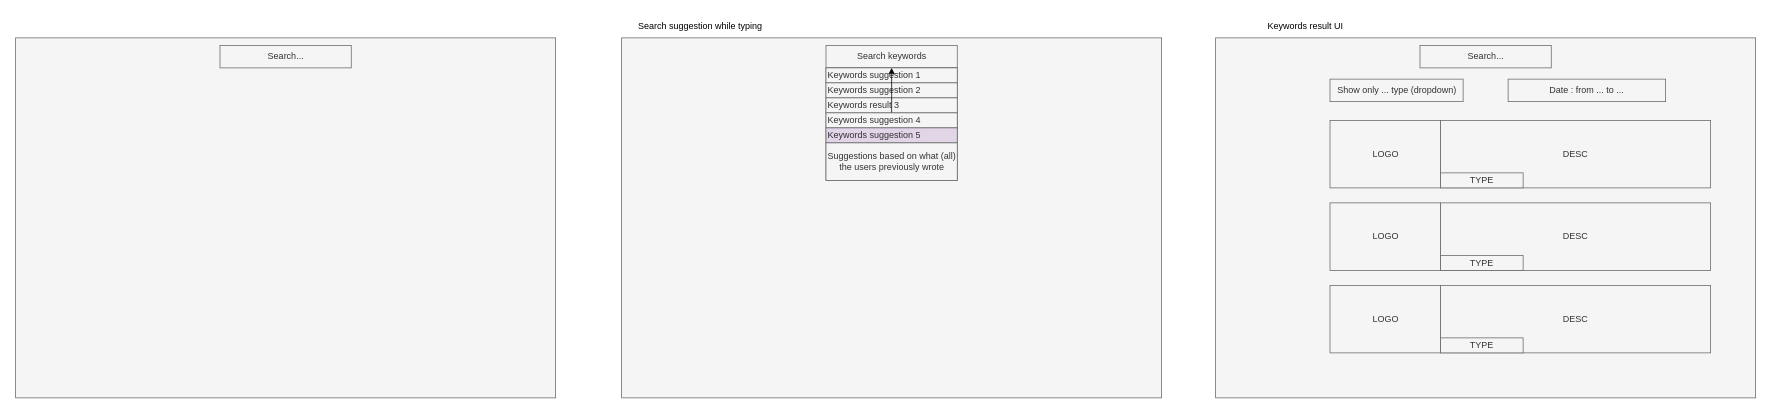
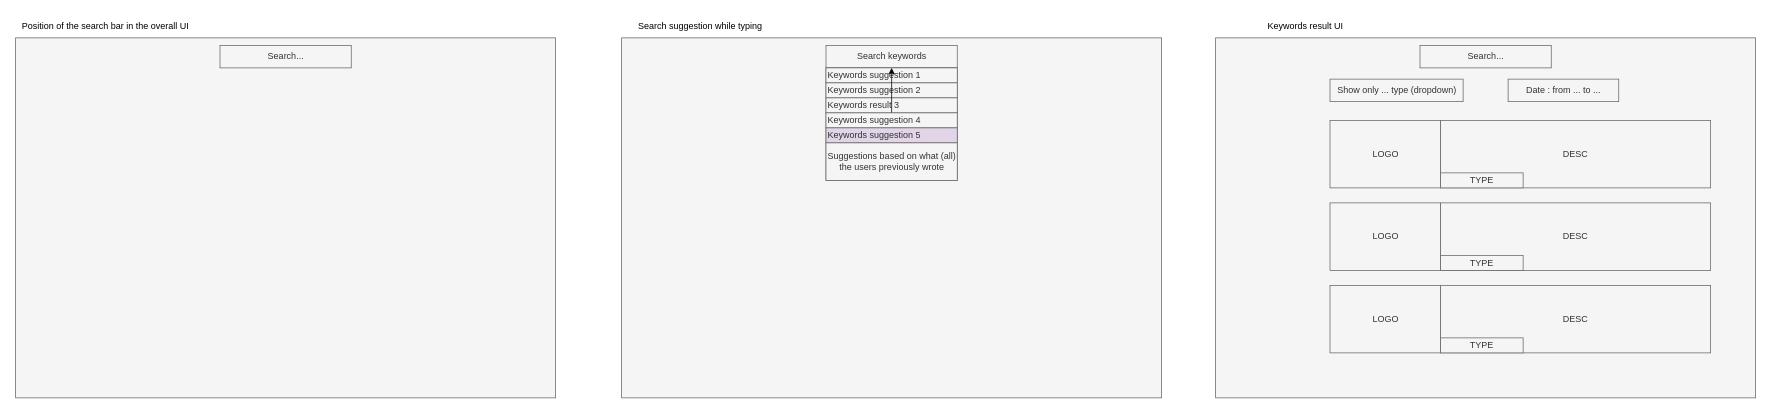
node "Position of the search bar in the overall UI": added
node "Date : from ... to ...": size 158x23 -> 111x23
